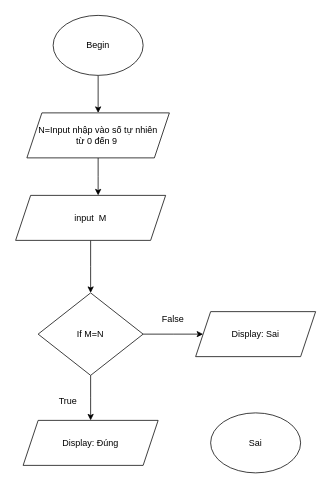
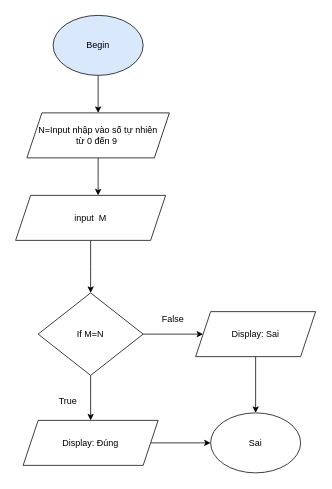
node "Begin": fillcolor #ffffff -> #dae8fc
edge "Display: Sai" -> "Sai": added
edge "Display: Đúng" -> "Sai": added
